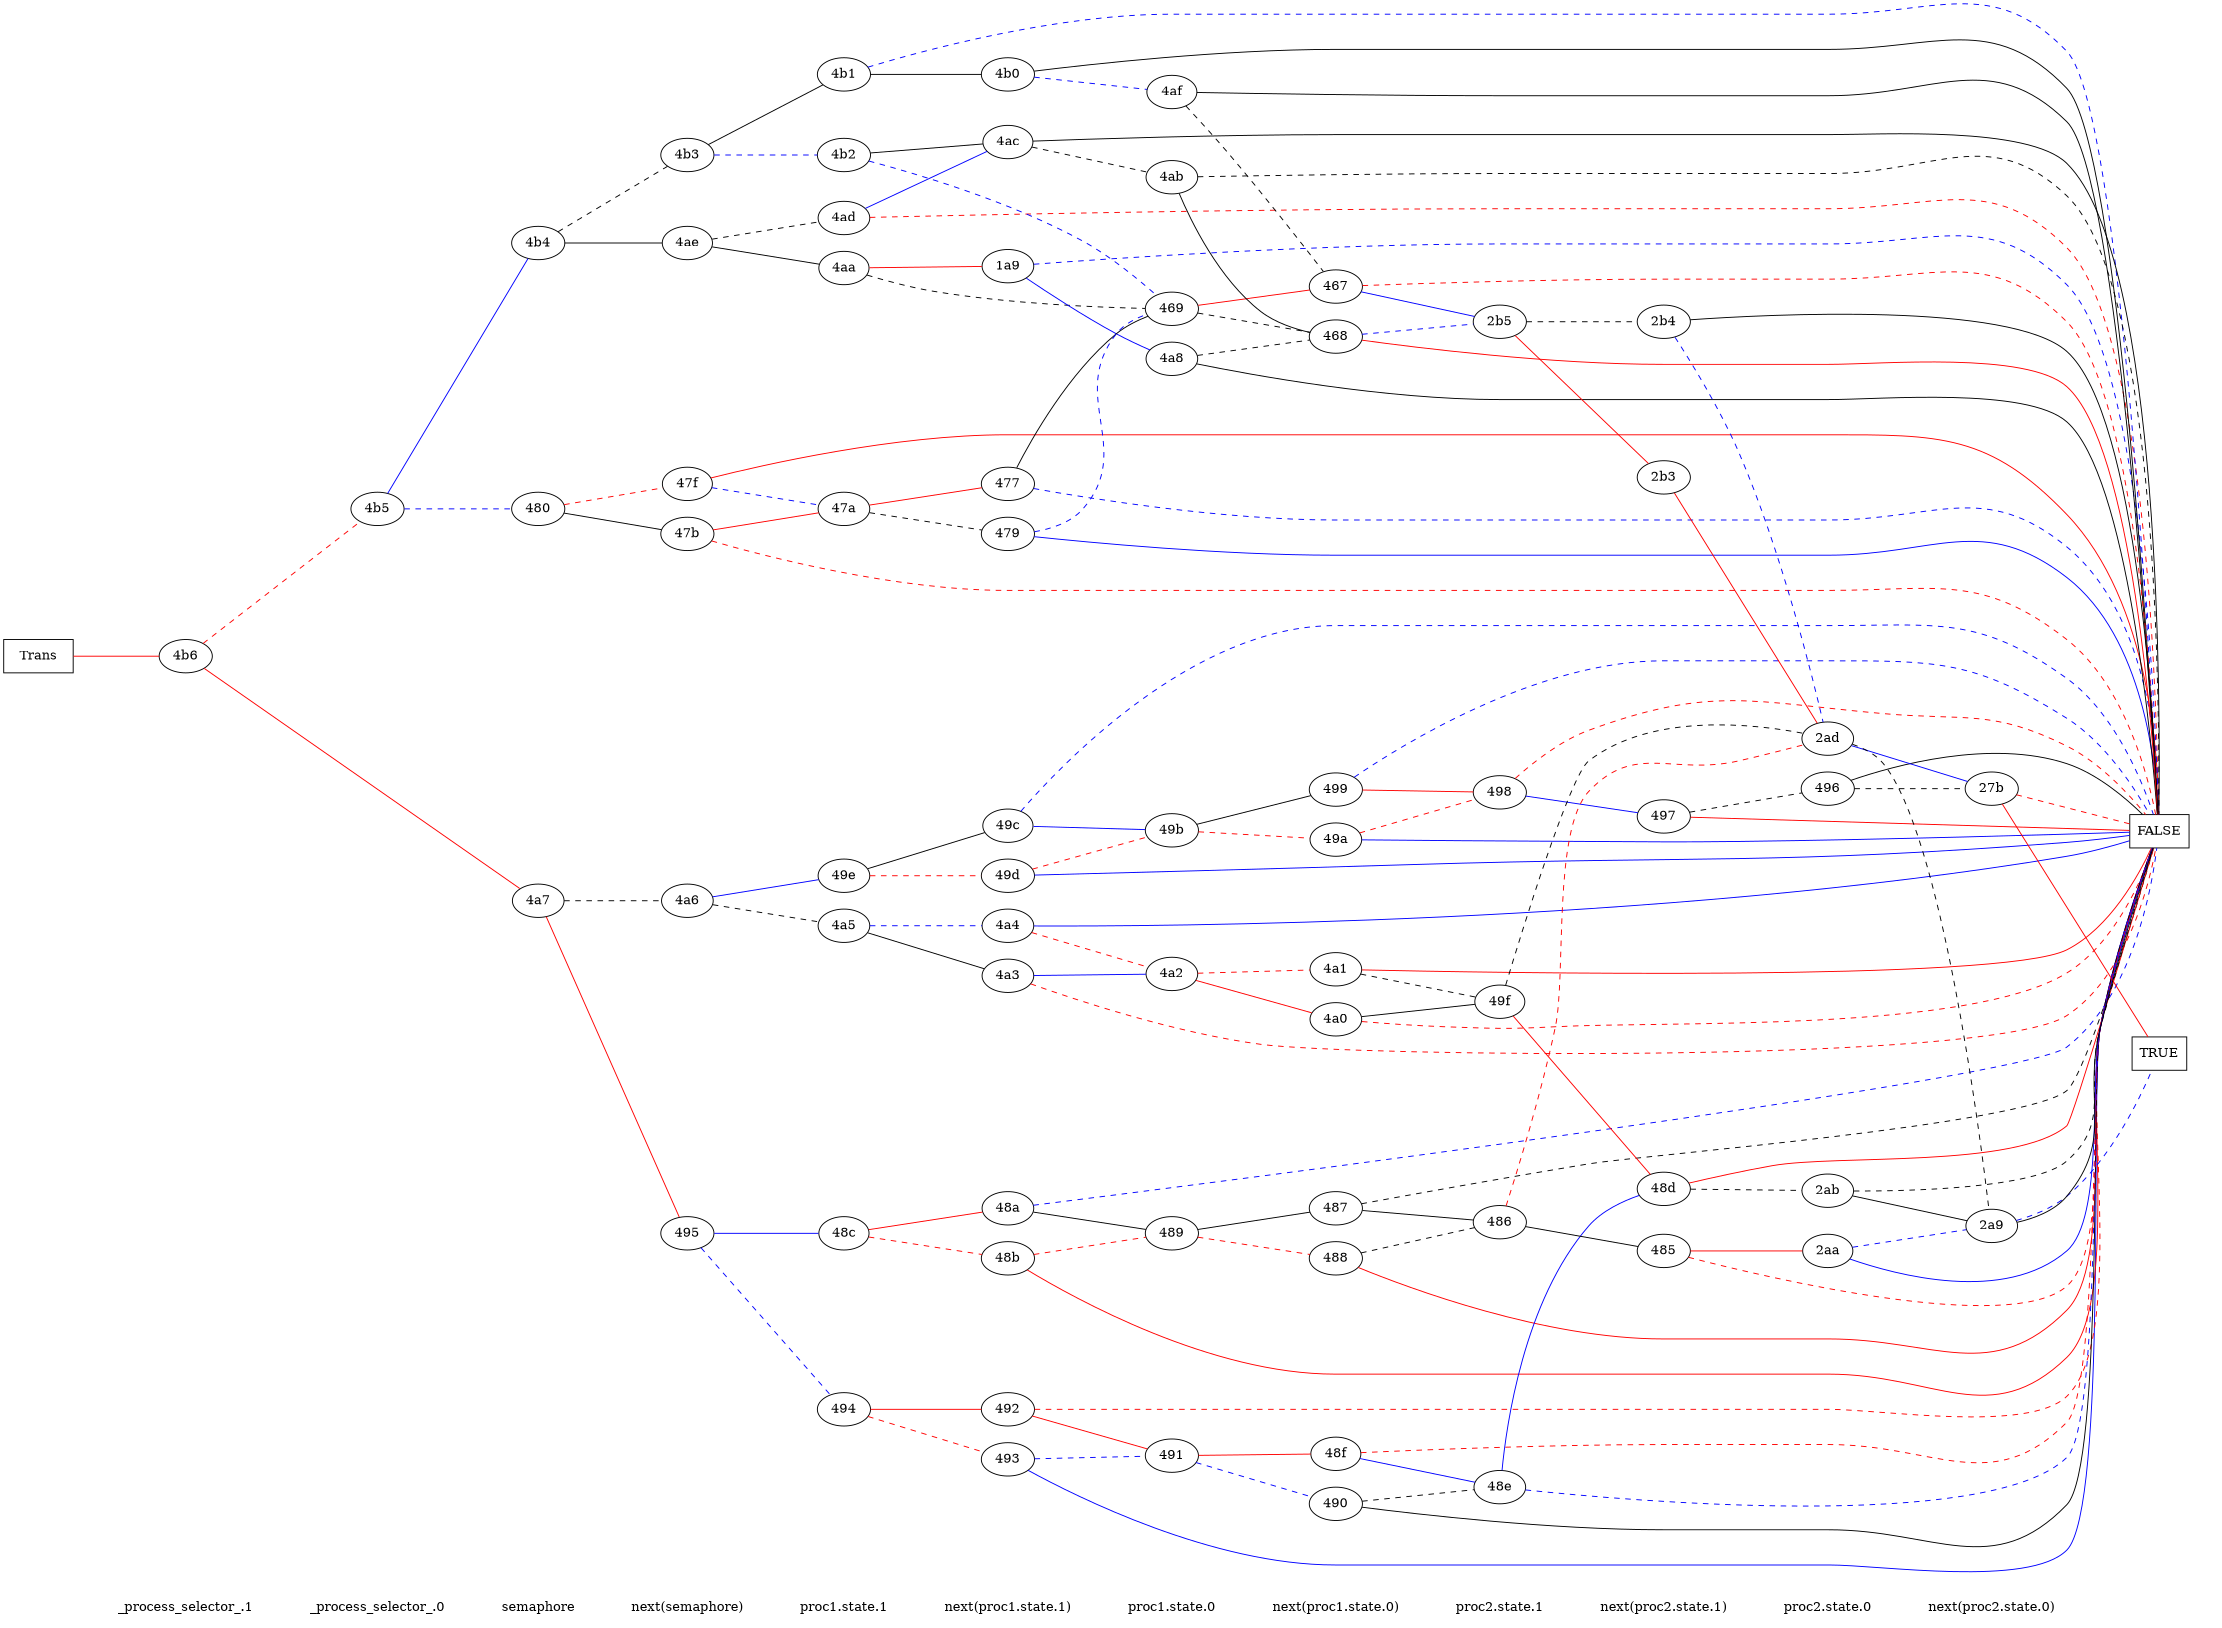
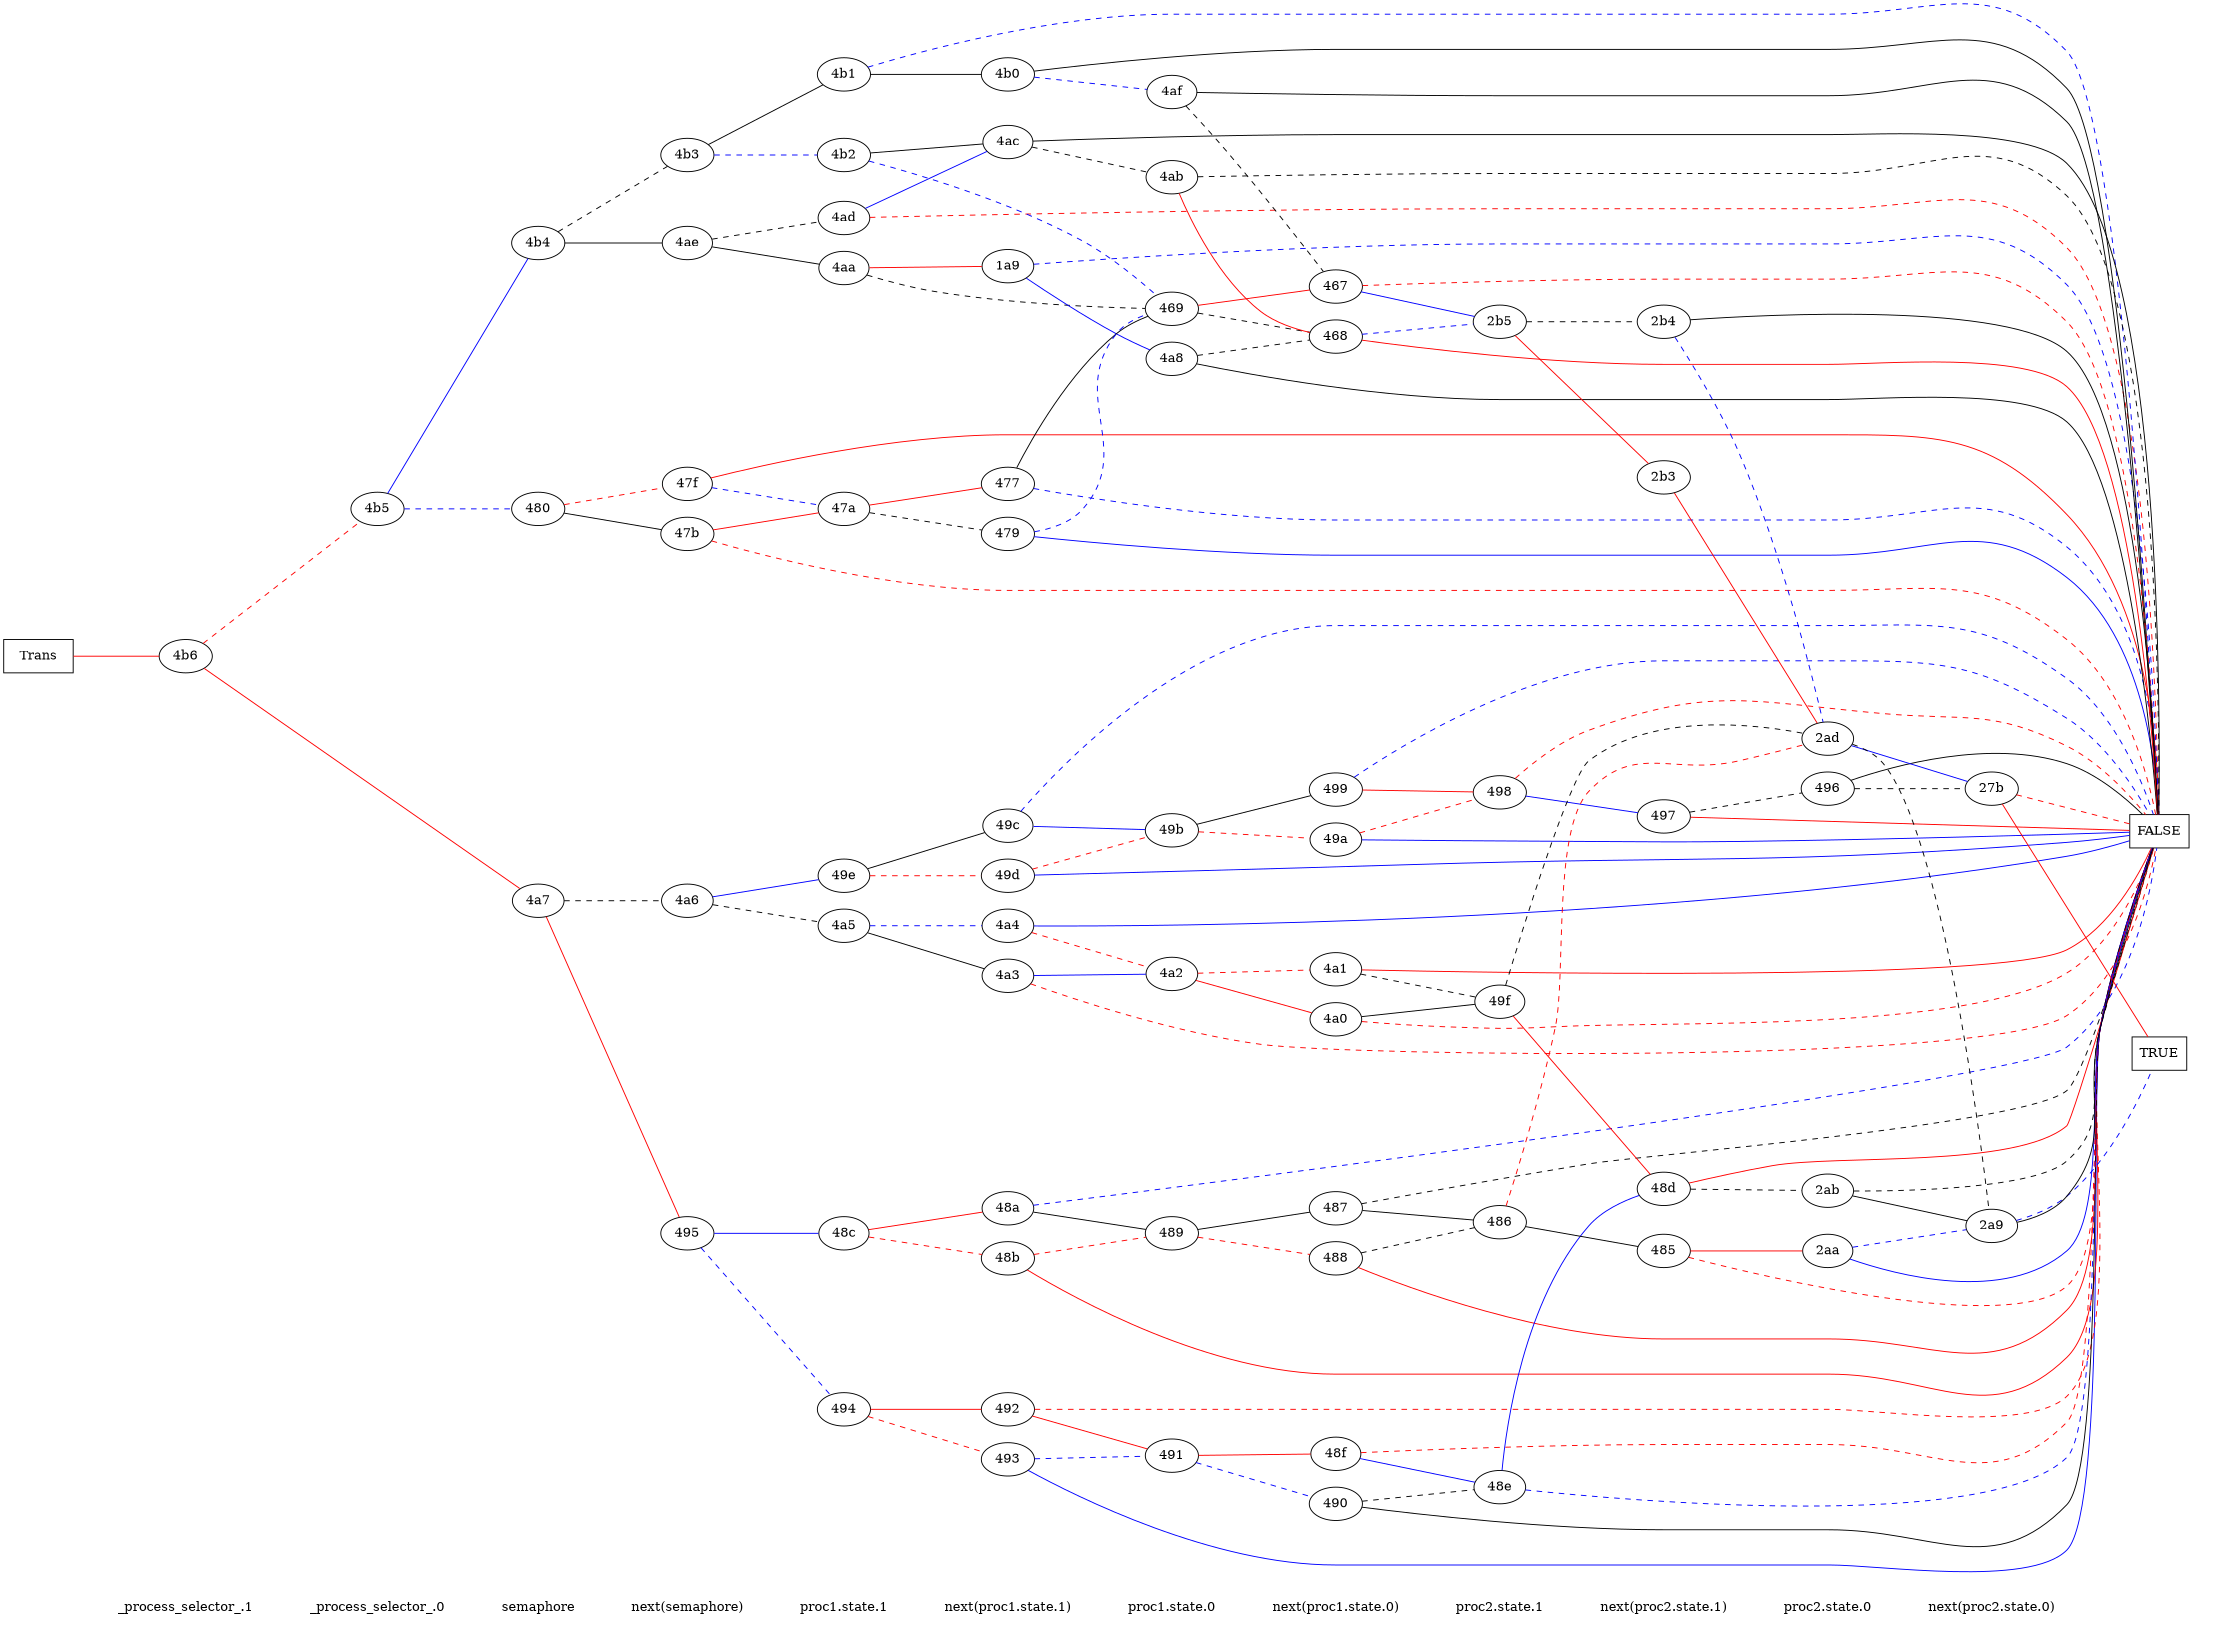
edge "4ab" -- "468": color black -> red
